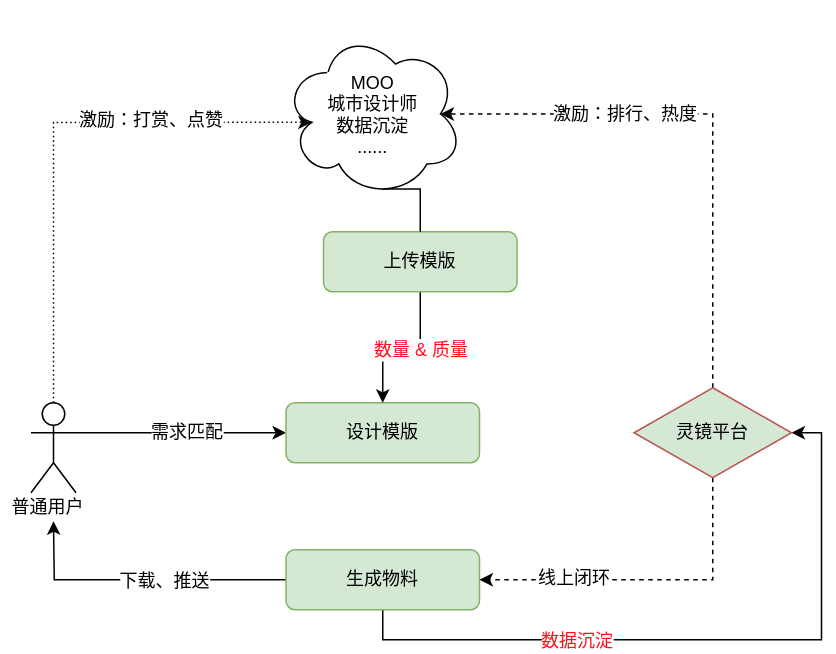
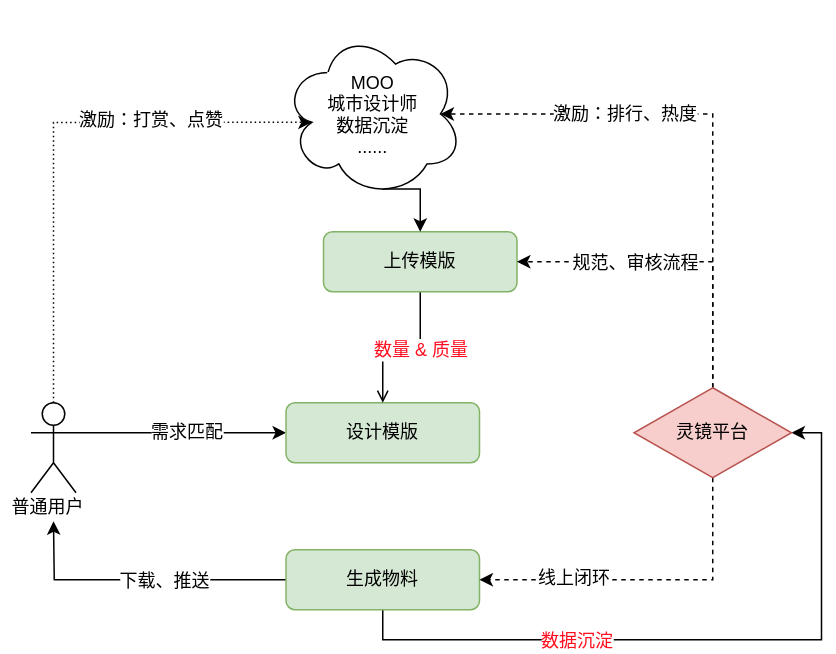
edge "MOO 城市设计师 数据沉淀 ......" -- "上传模版": arrowhead none -> classic
edge "灵镜平台" -> "上传模版": added, label "规范、审核流程"
edge "上传模版" -> "设计模版": arrowhead classic -> open
node "灵镜平台": fillcolor #d5e8d4 -> #f8cecc
